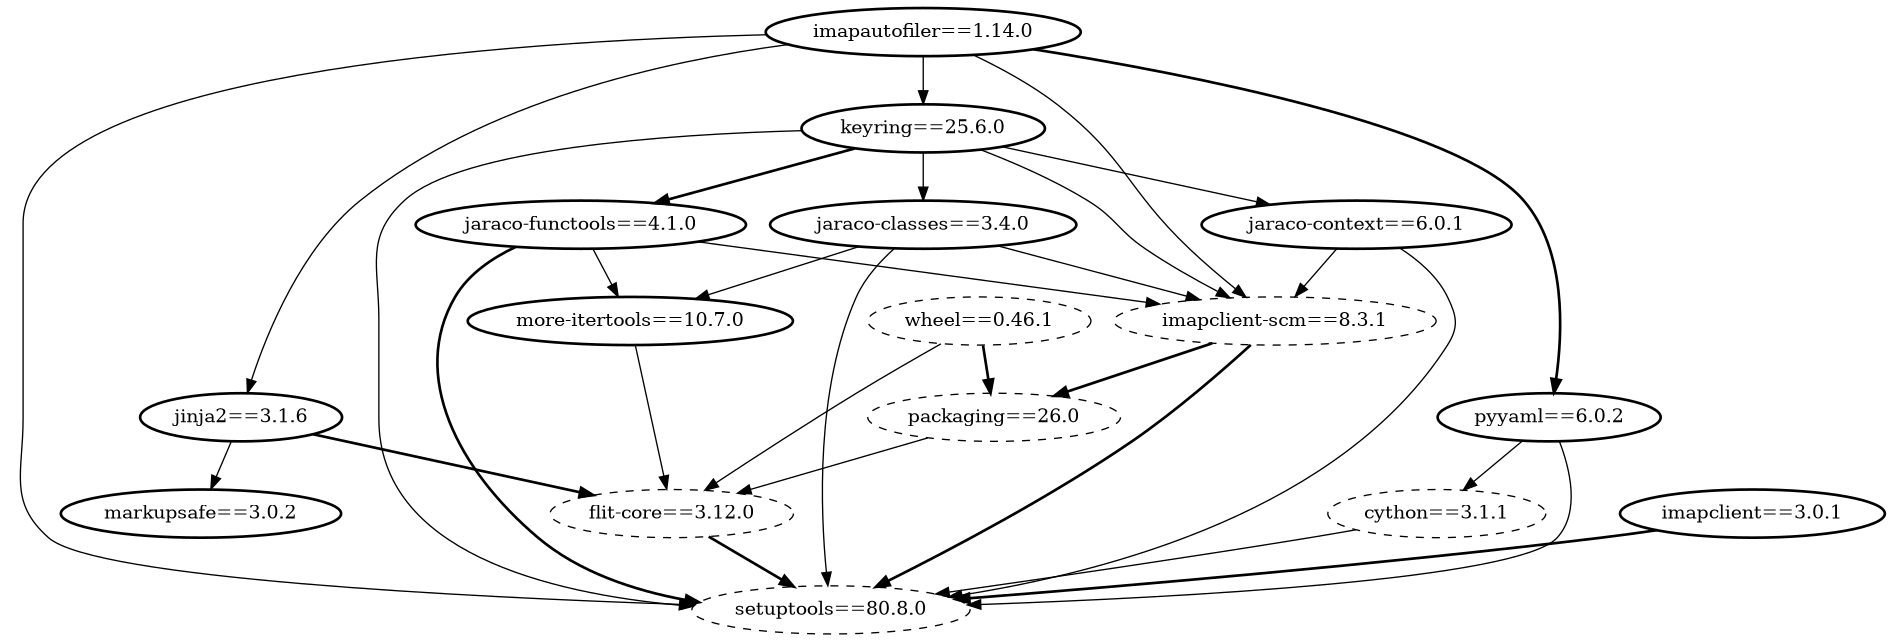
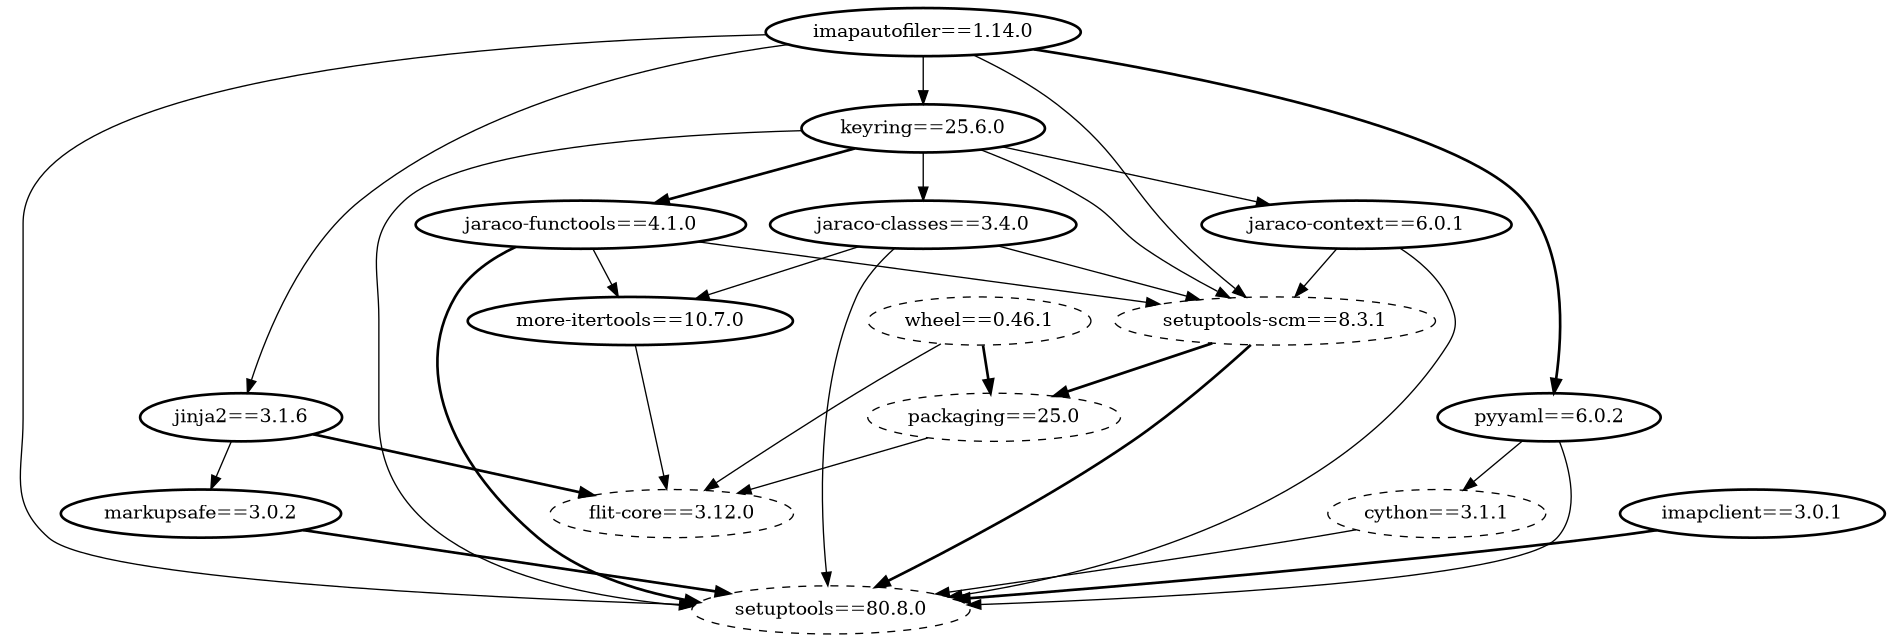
node "imapclient-scm==8.3.1": label "imapclient-scm==8.3.1" -> "setuptools-scm==8.3.1"
node "packaging==26.0": label "packaging==26.0" -> "packaging==25.0"
edge "flit-core==3.12.0" -> "setuptools==80.8.0": now "markupsafe==3.0.2" -> "setuptools==80.8.0"
